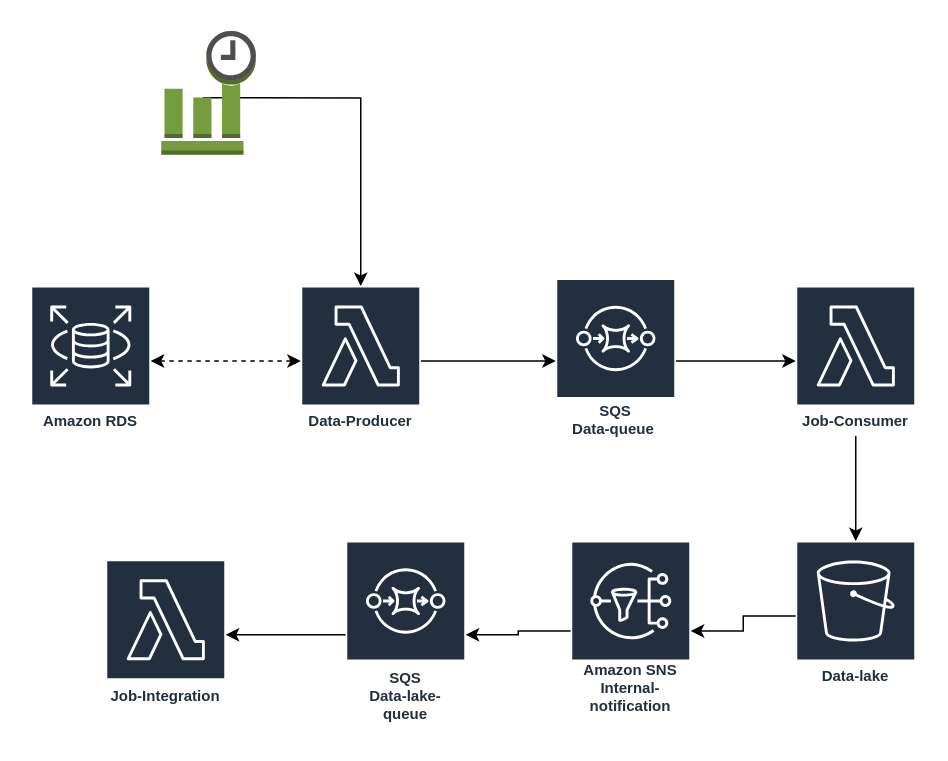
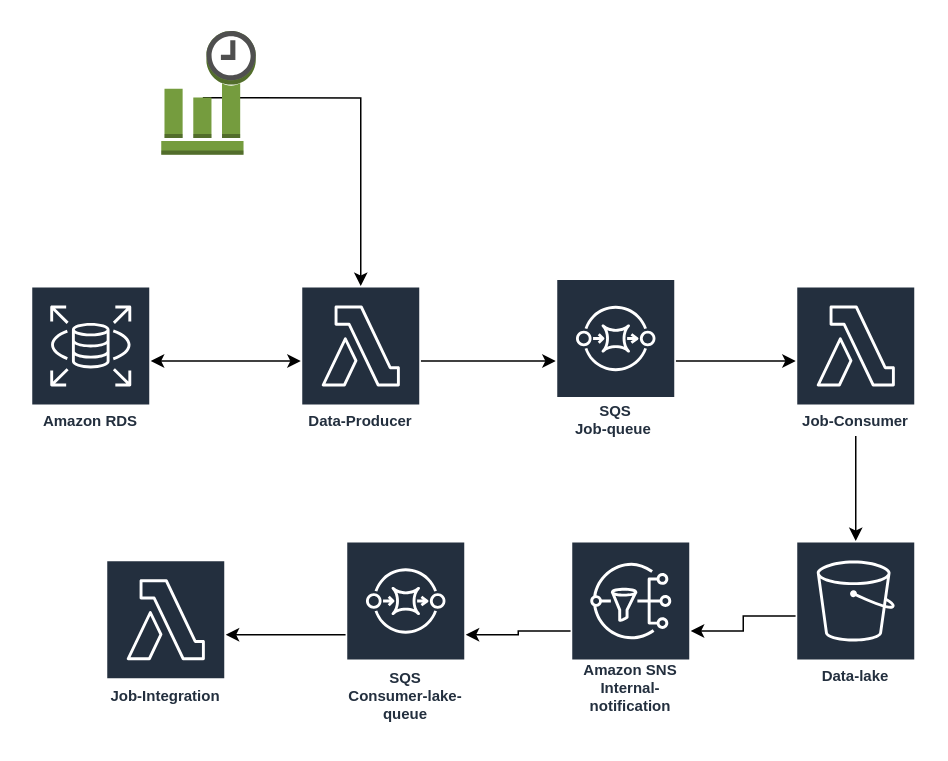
edge "Amazon RDS" -- "Data-Producer": style dashed -> solid
node "SQS Data-queue": label "SQS Data-queue" -> "SQS Job-queue"
node "SQS Data-lake-queue": label "SQS Data-lake-queue" -> "SQS Consumer-lake-queue"
